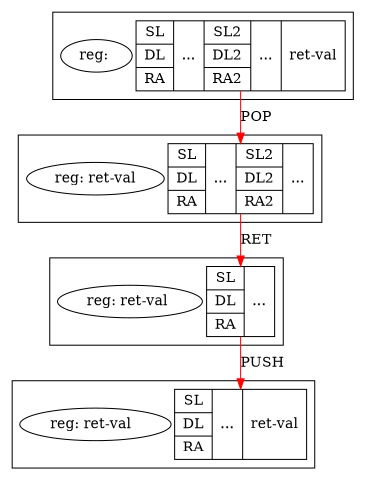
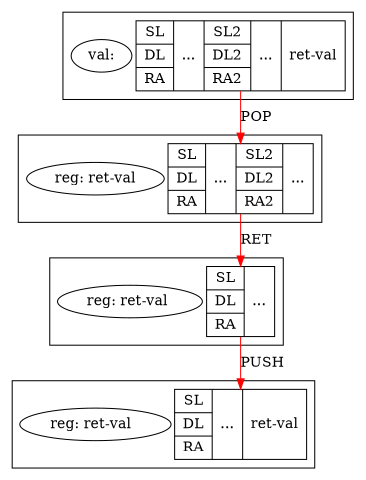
node "reg:": label "reg:" -> "val:"
